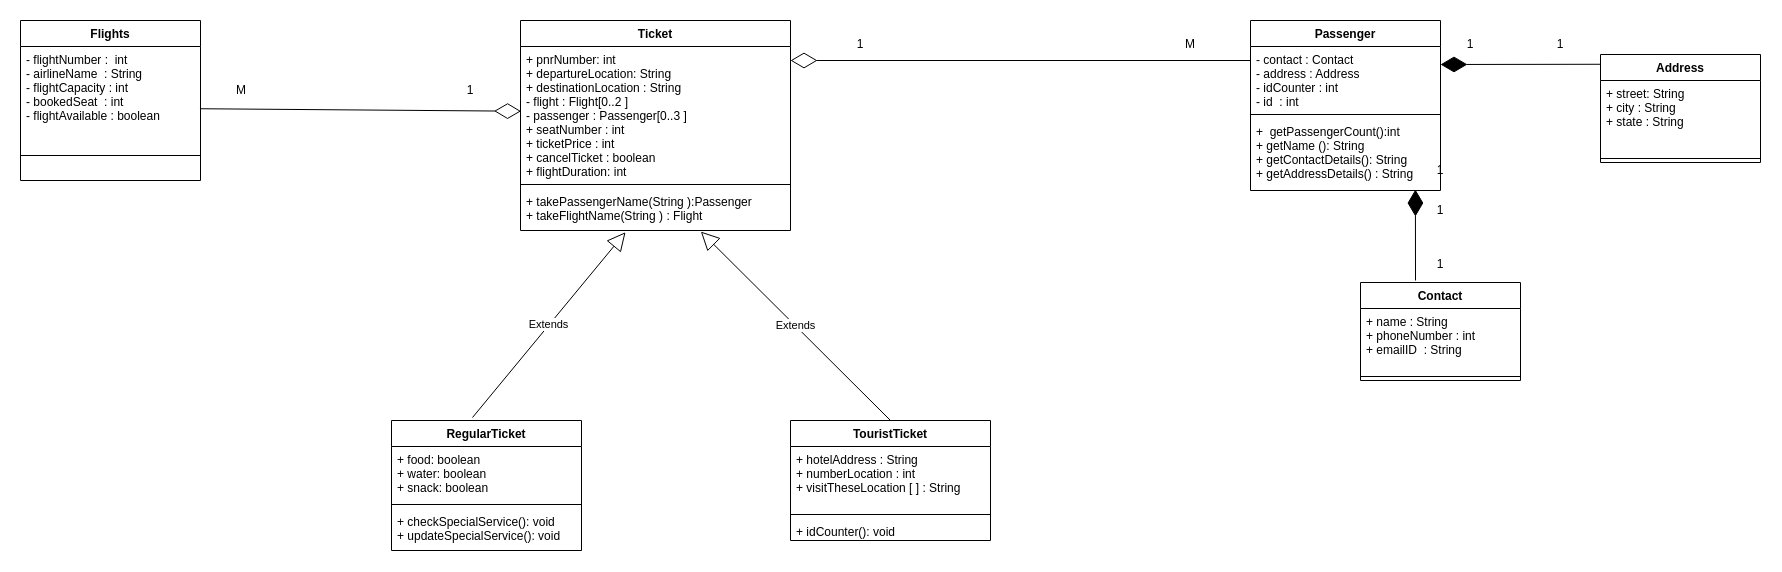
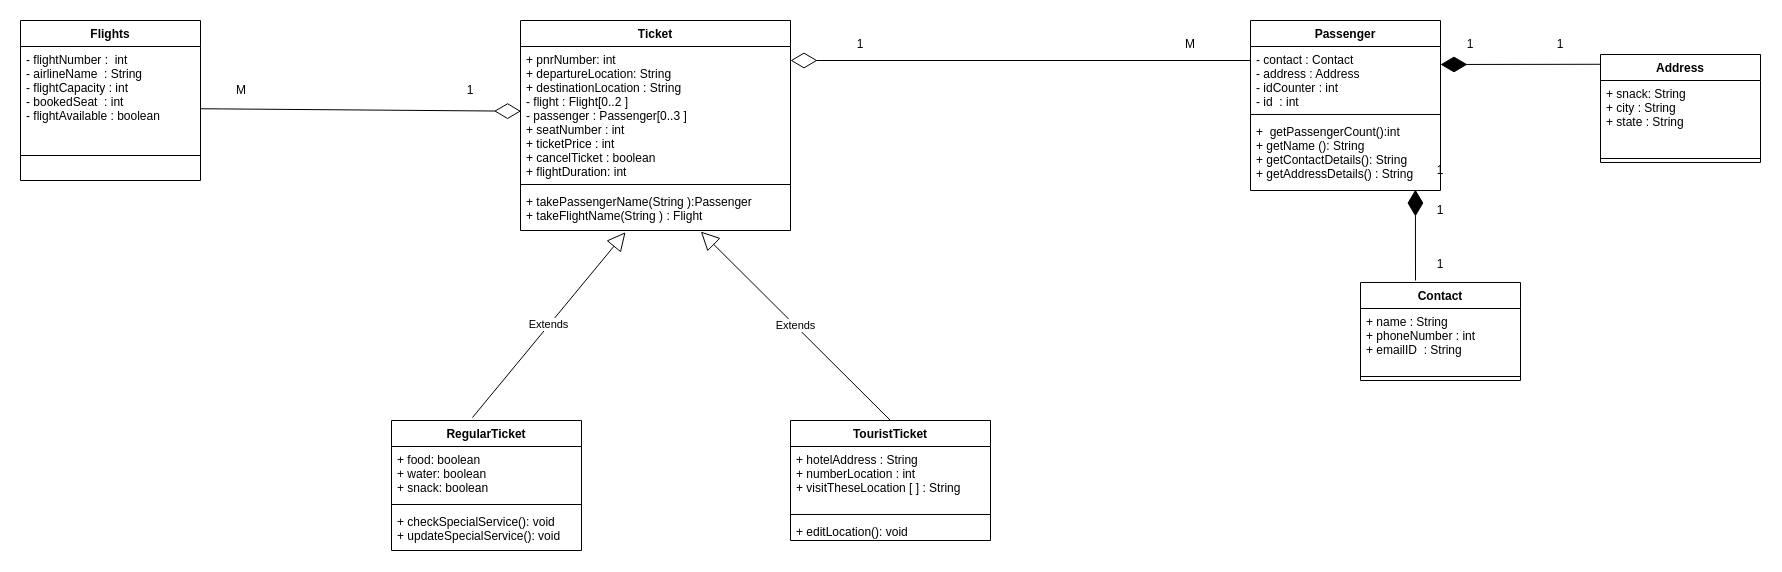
node "+ street: String + city : String + state : String": label "+ street: String + city : String + state : String" -> "+ snack: String + city : String + state : String"
node "+ idCounter(): void": label "+ idCounter(): void" -> "+ editLocation(): void"
